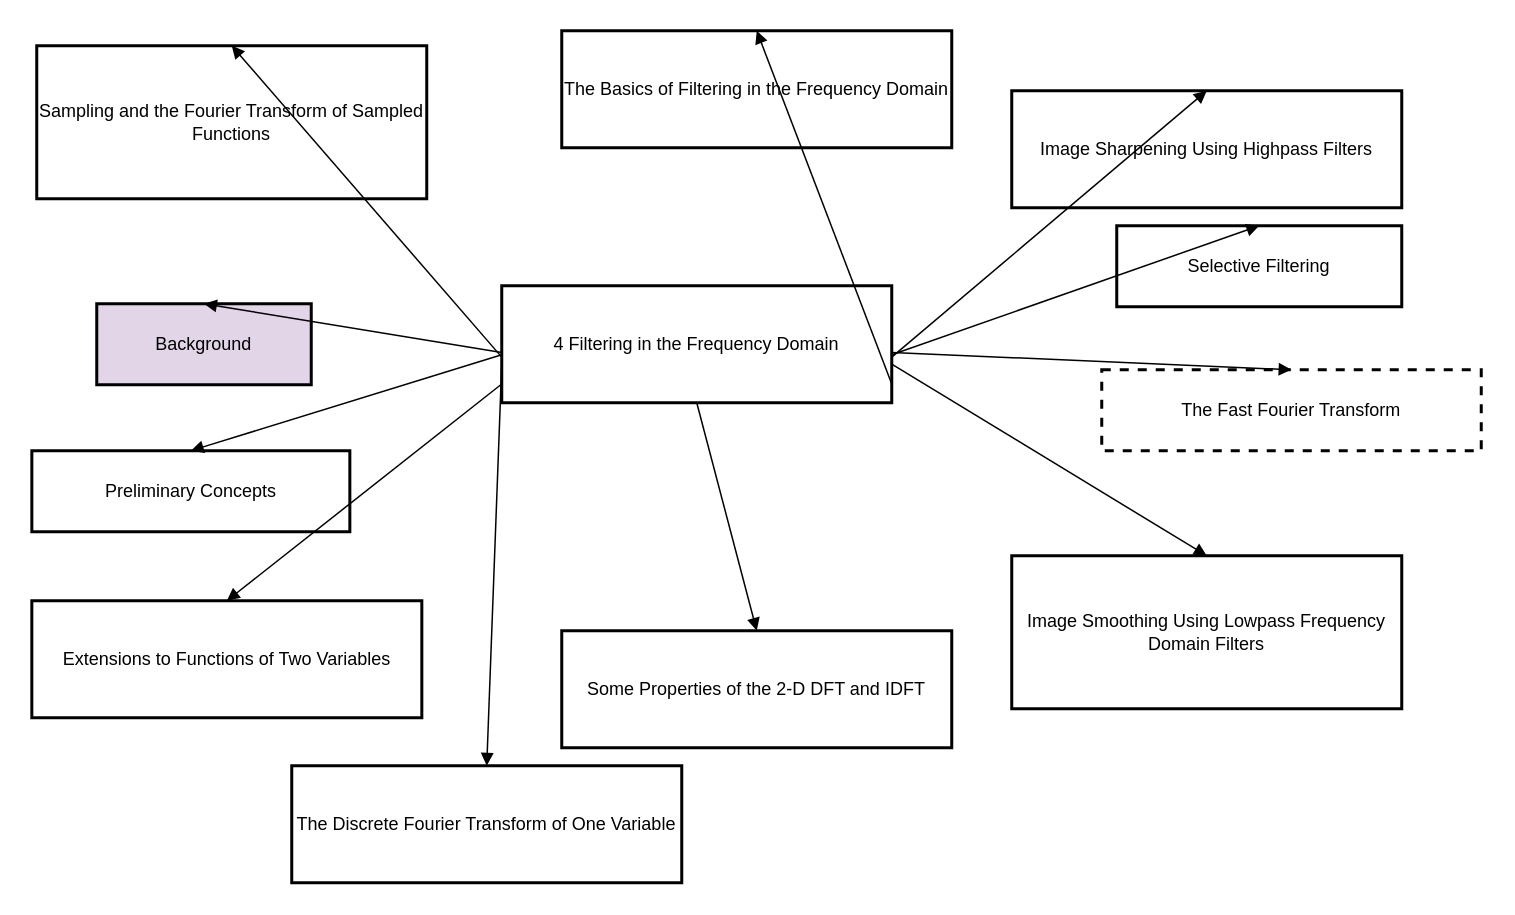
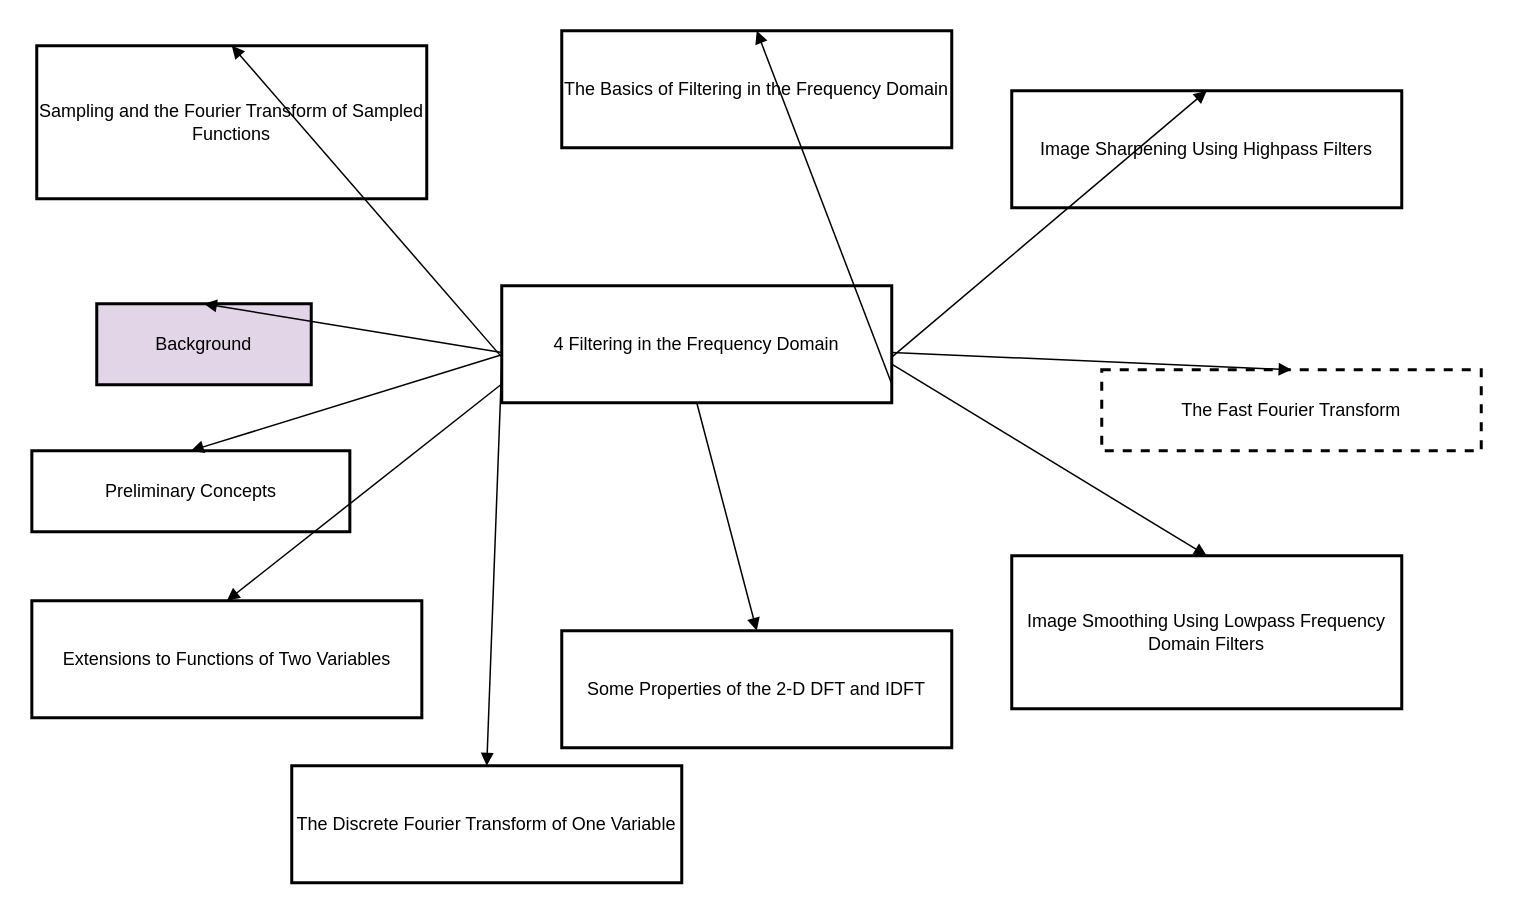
node "Selective Filtering": removed
edge "4 Filtering in the Frequency Domain" -> "Selective Filtering": removed
